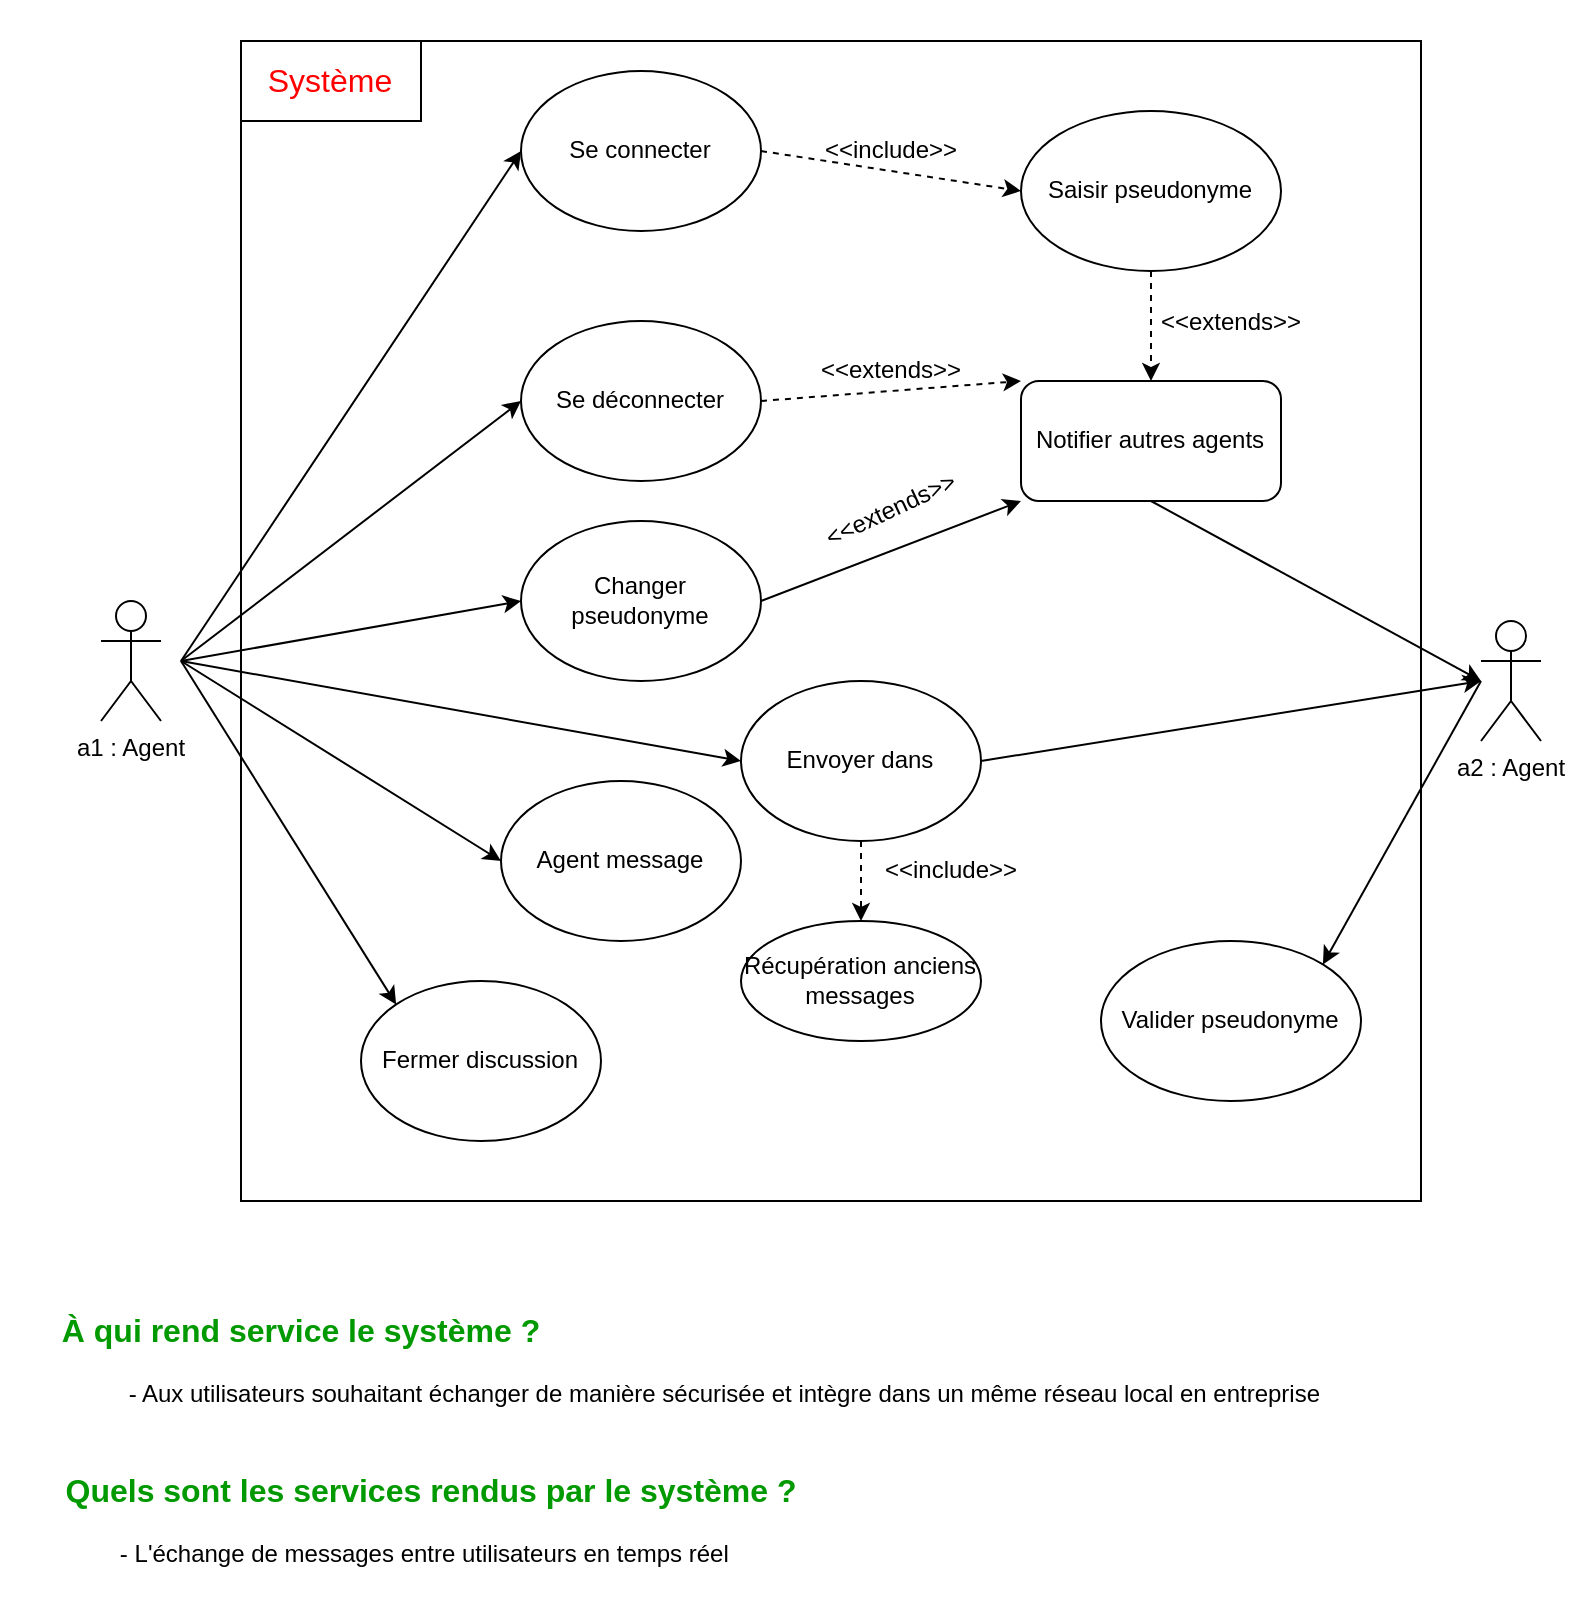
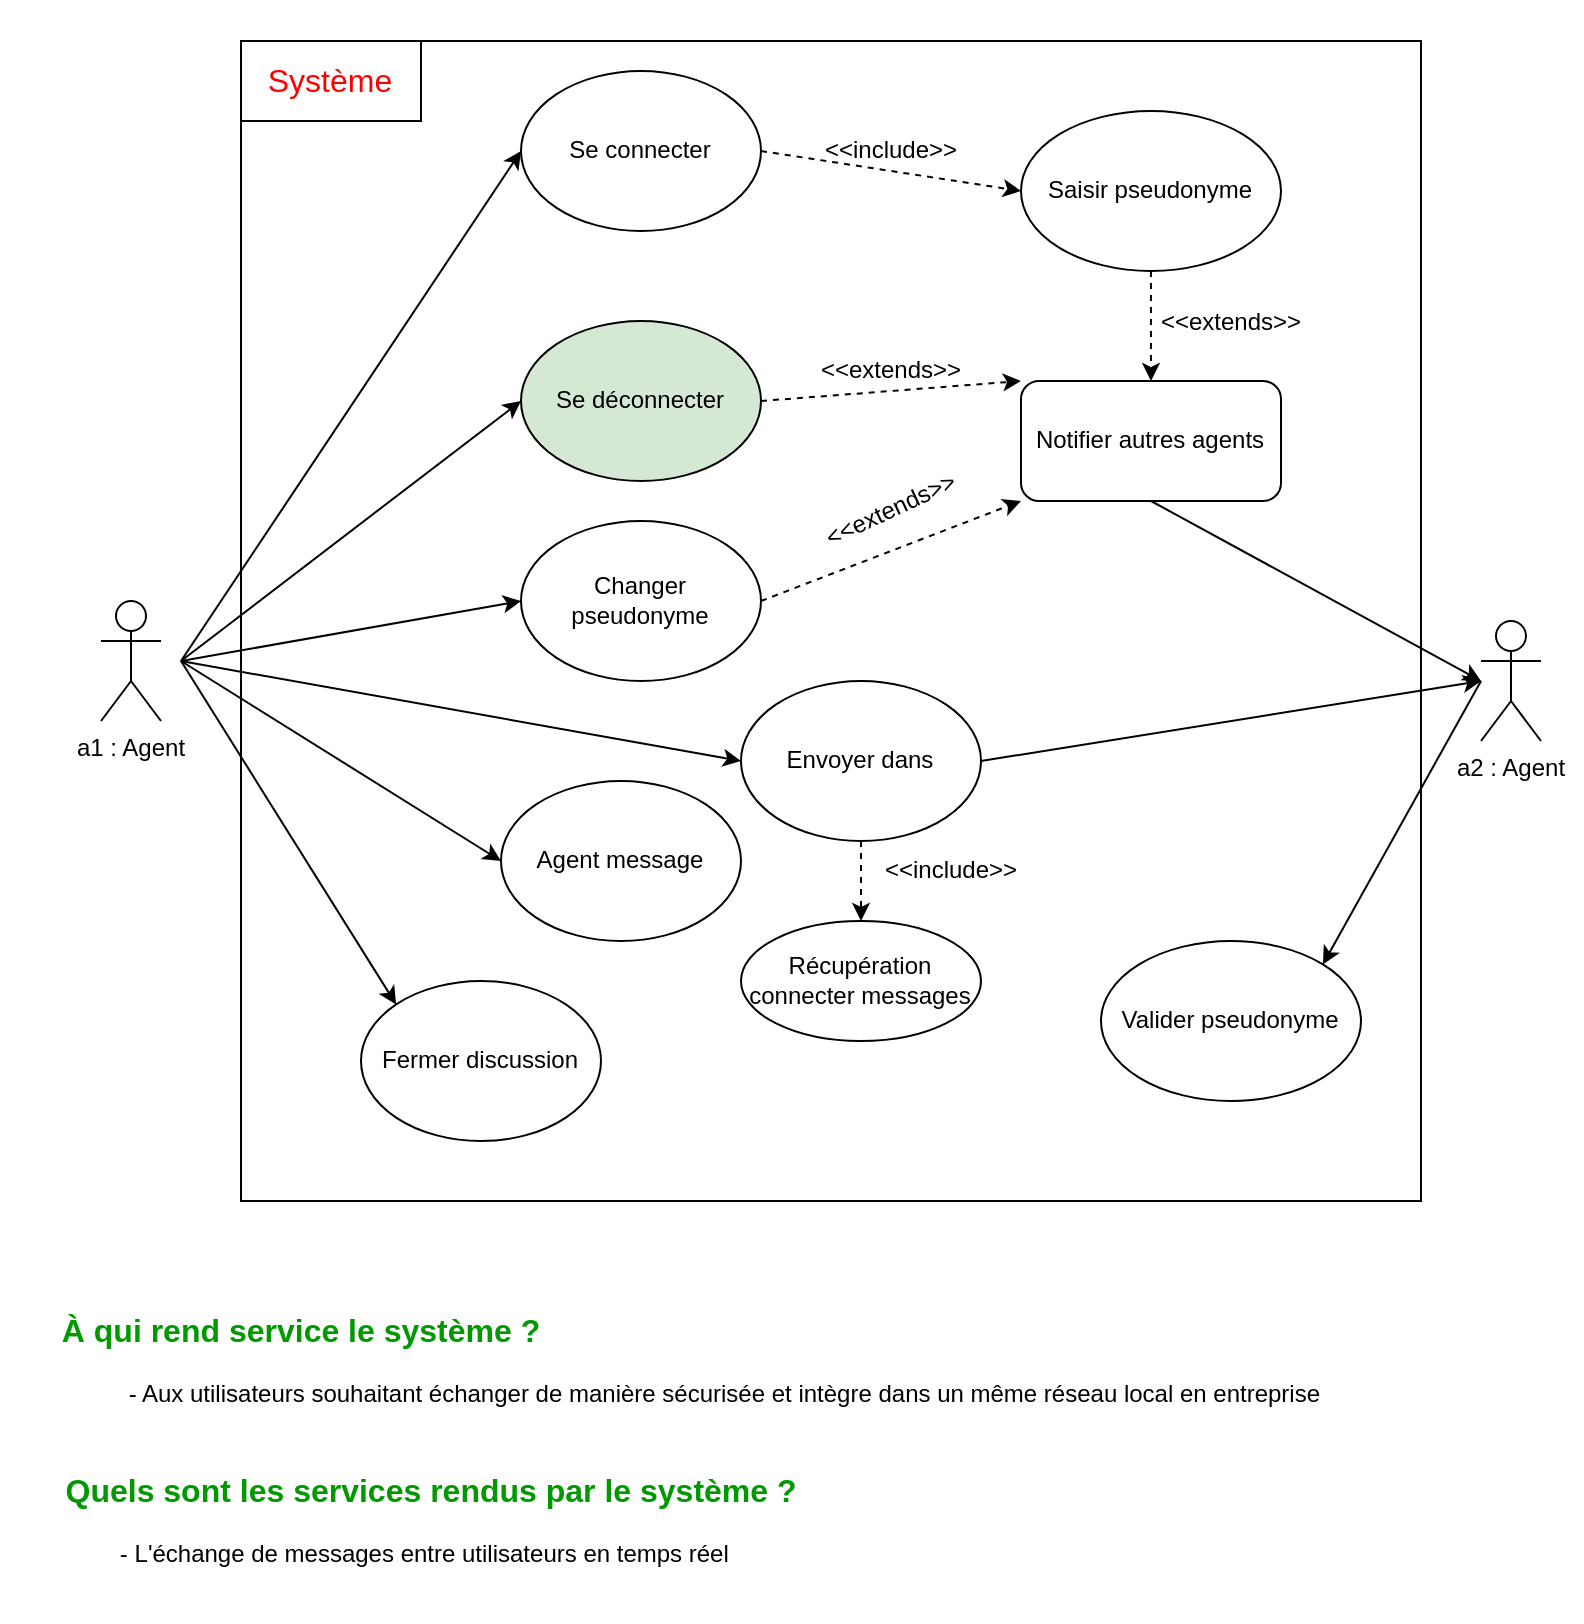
node "Se déconnecter": fillcolor #ffffff -> #d5e8d4
edge "Changer pseudonyme" -> "Notifier autres agents": style solid -> dashed
node "Récupération anciens messages": label "Récupération anciens messages" -> "Récupération connecter messages"
